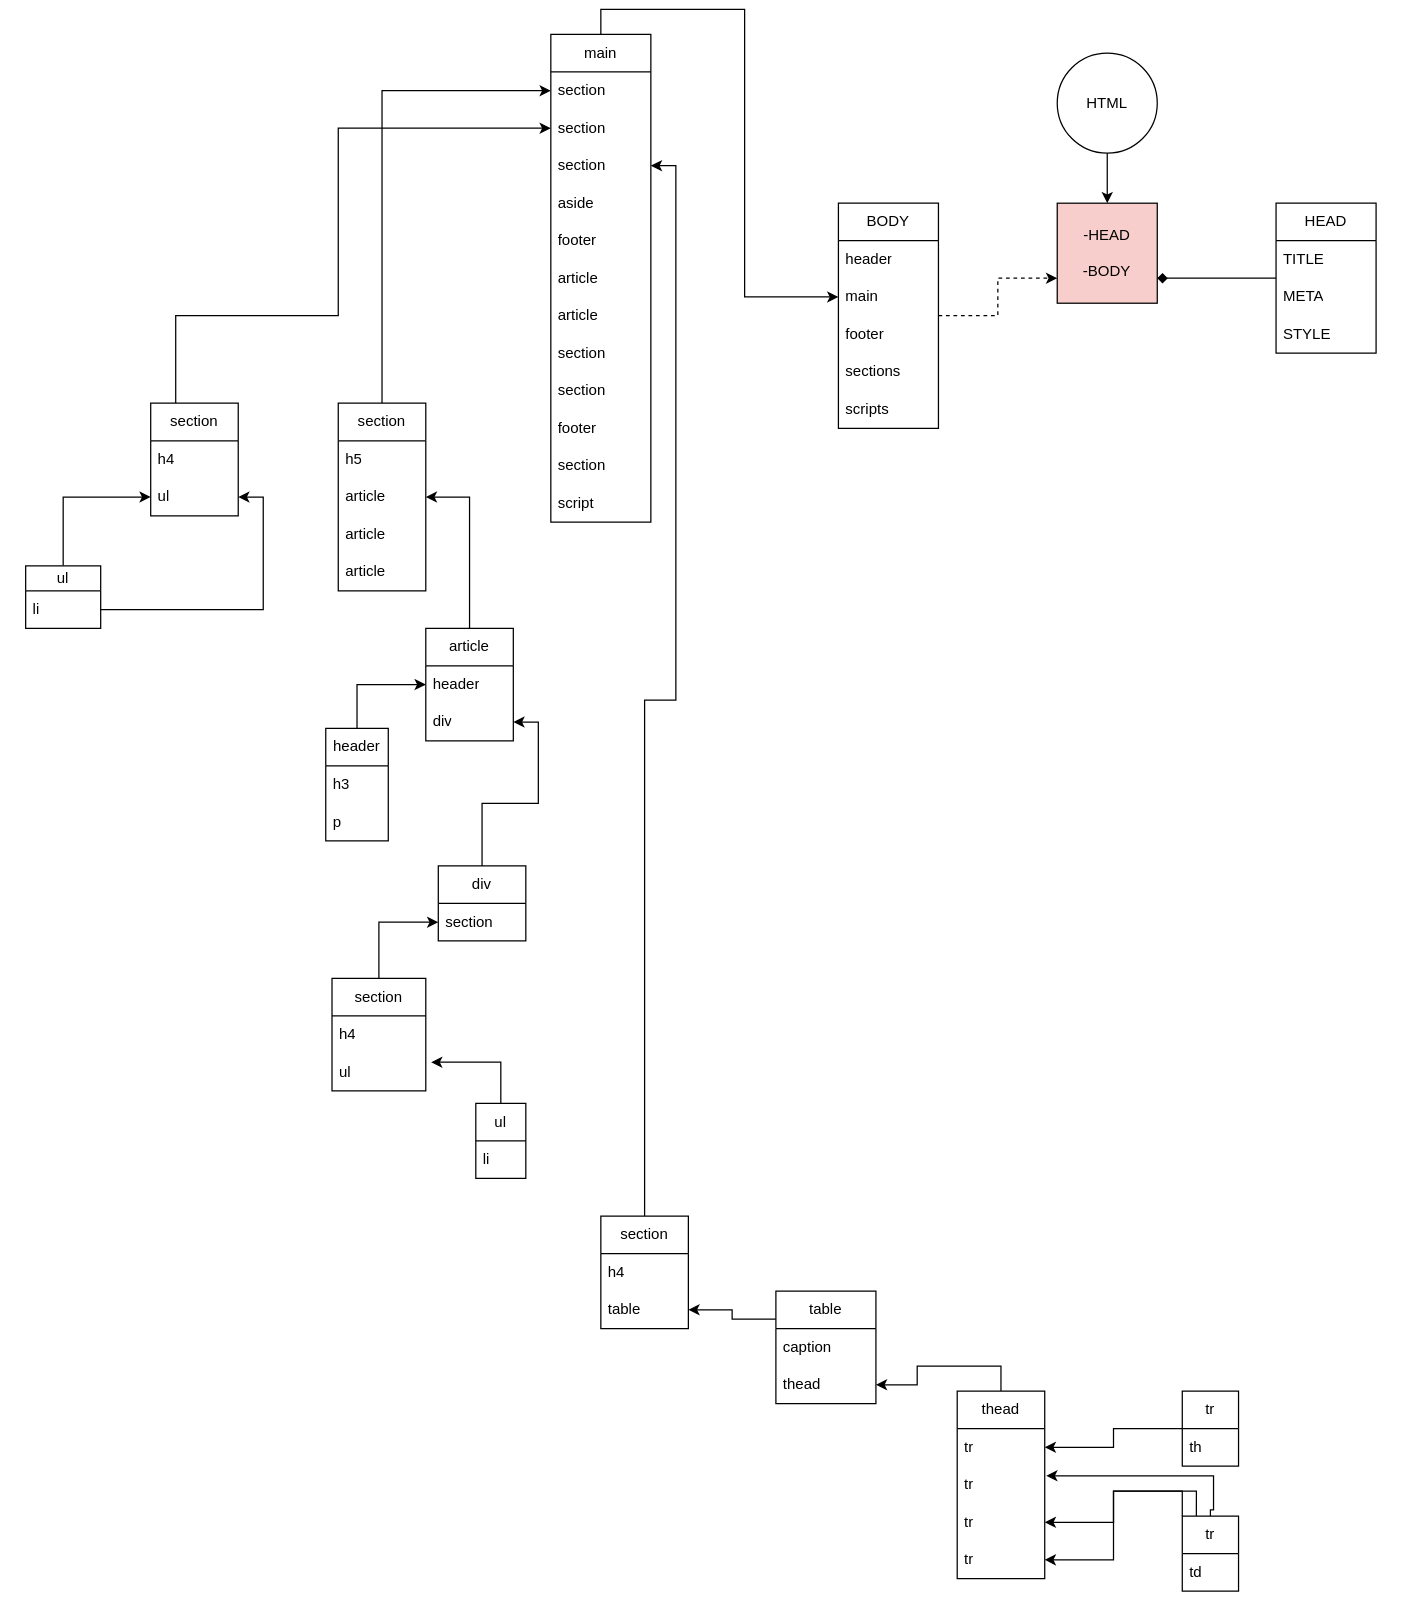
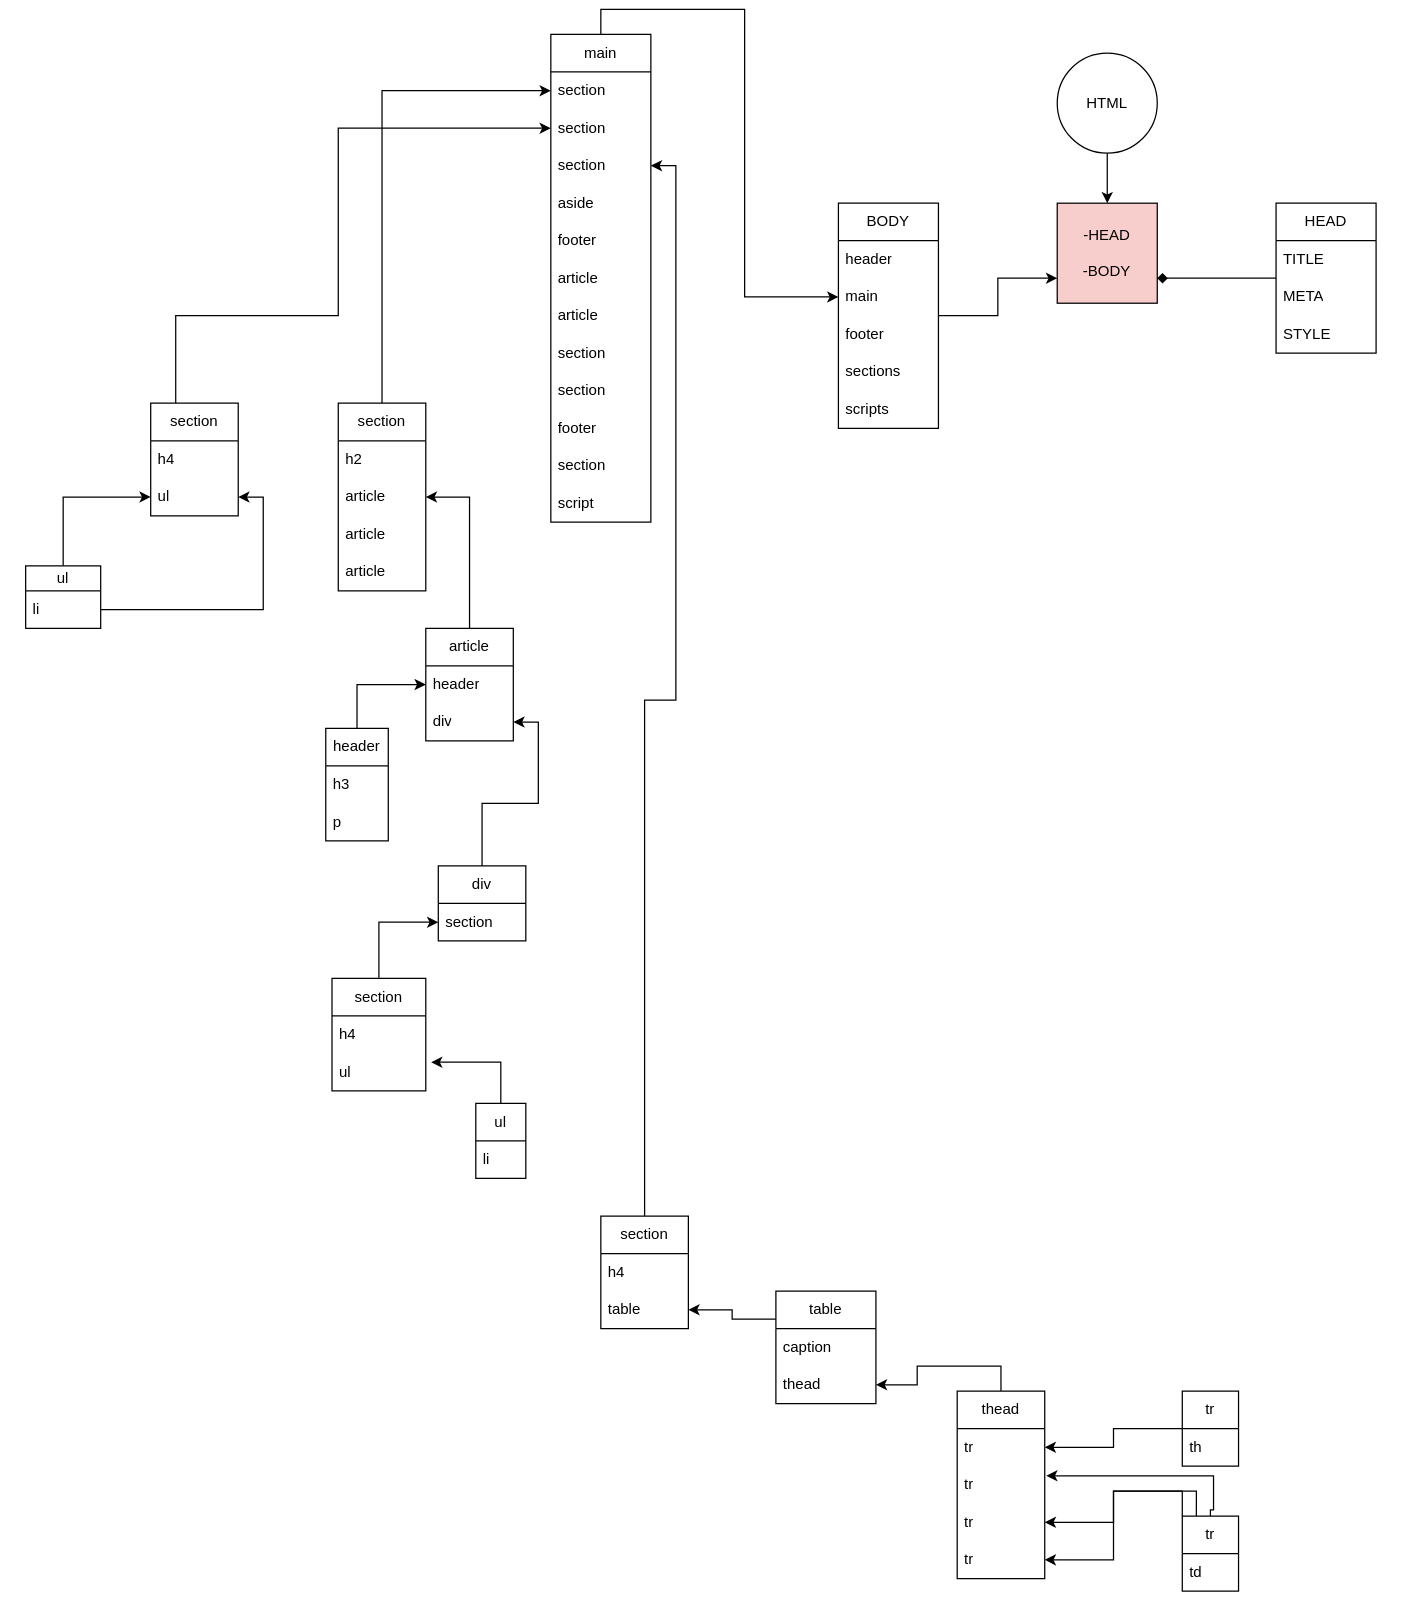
edge "BODY" -> "-HEAD -BODY": style dashed -> solid
node "h5": label "h5" -> "h2"
